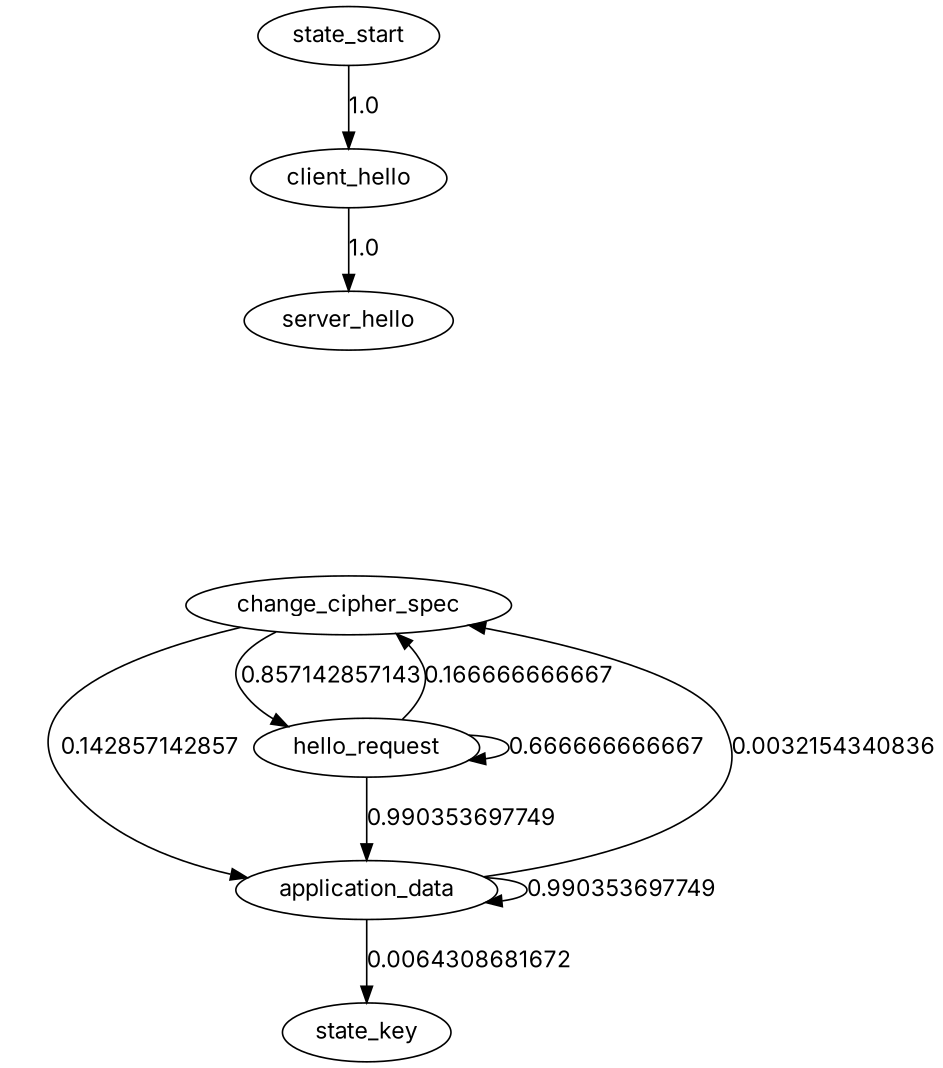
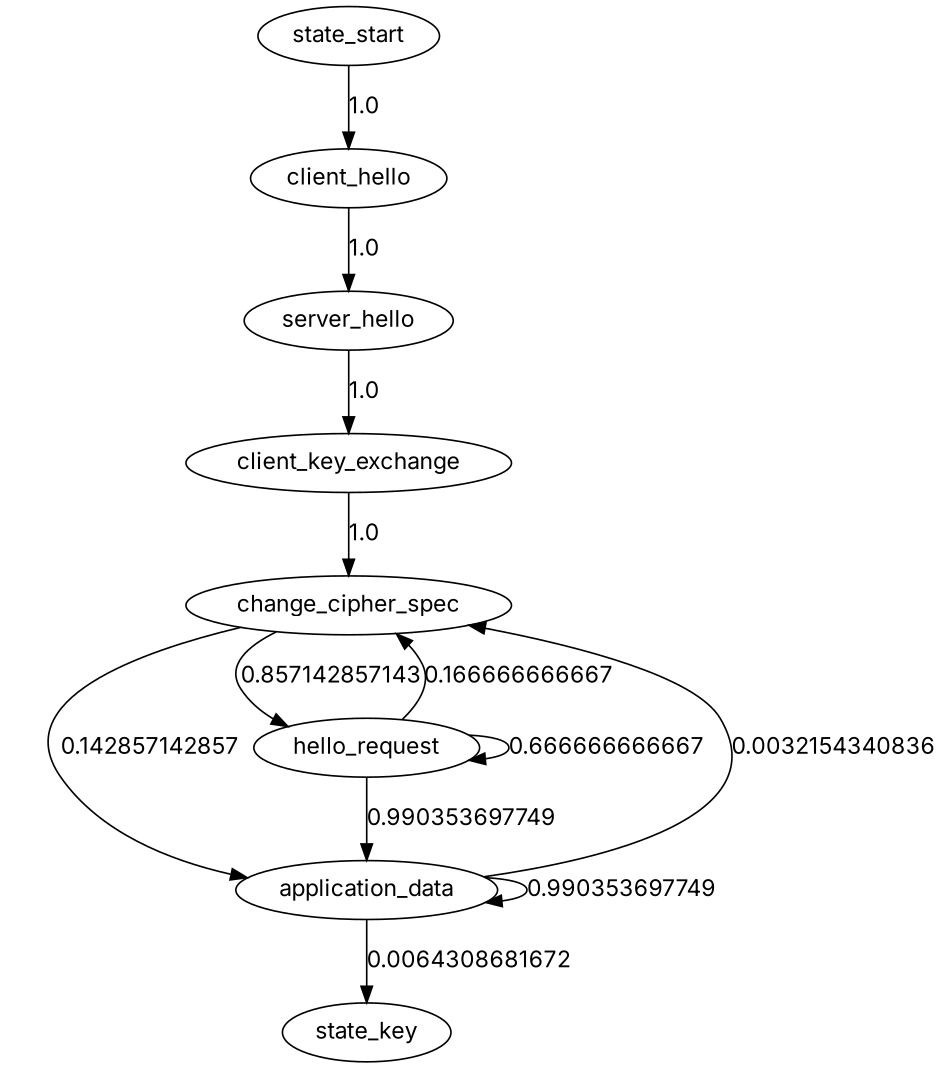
node "client_key_exchange": added
